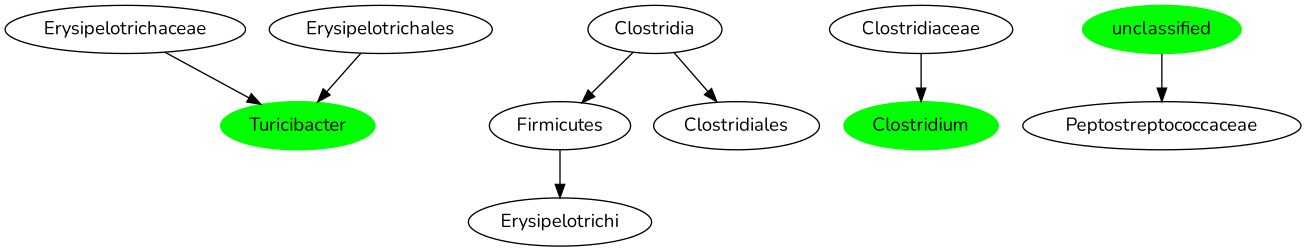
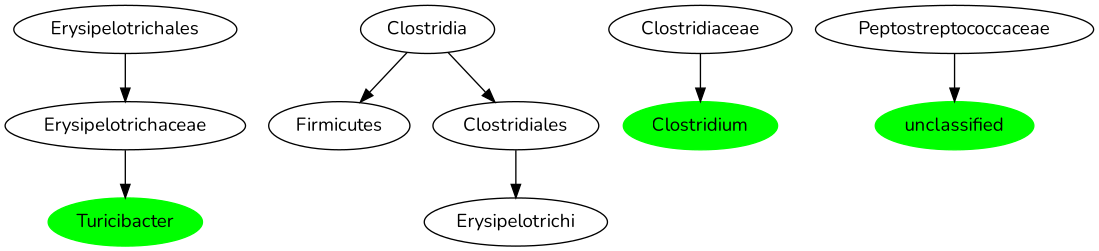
edge "unclassified" -> "Peptostreptococcaceae": reversed
edge "Erysipelotrichales" -> "Turicibacter": now "Erysipelotrichales" -> "Erysipelotrichaceae"
edge "Firmicutes" -> "Erysipelotrichi": now "Clostridiales" -> "Erysipelotrichi"
